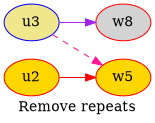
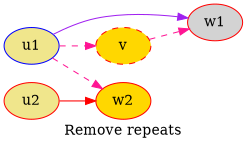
node "u3": label "u3" -> "u1"
node "w8": label "w8" -> "w1"
node "v": added
node "u2": fillcolor gold -> khaki
node "w5": label "w5" -> "w2"
